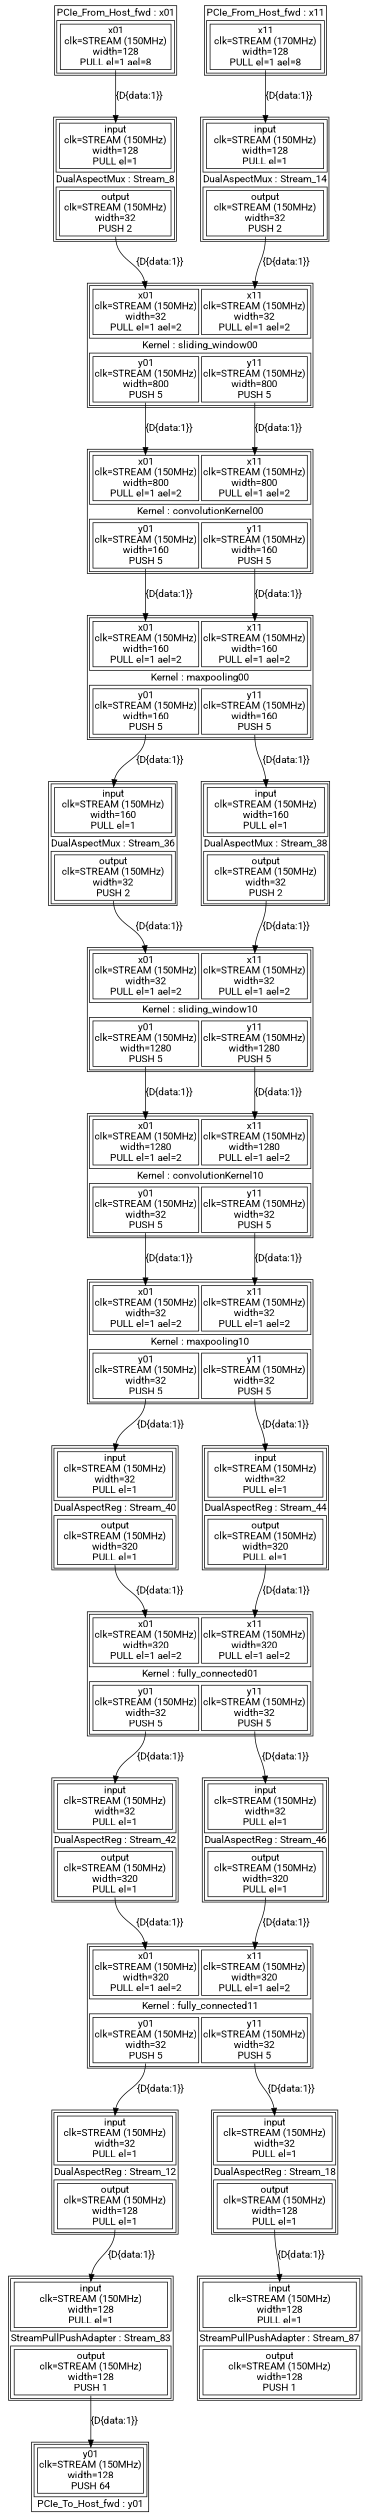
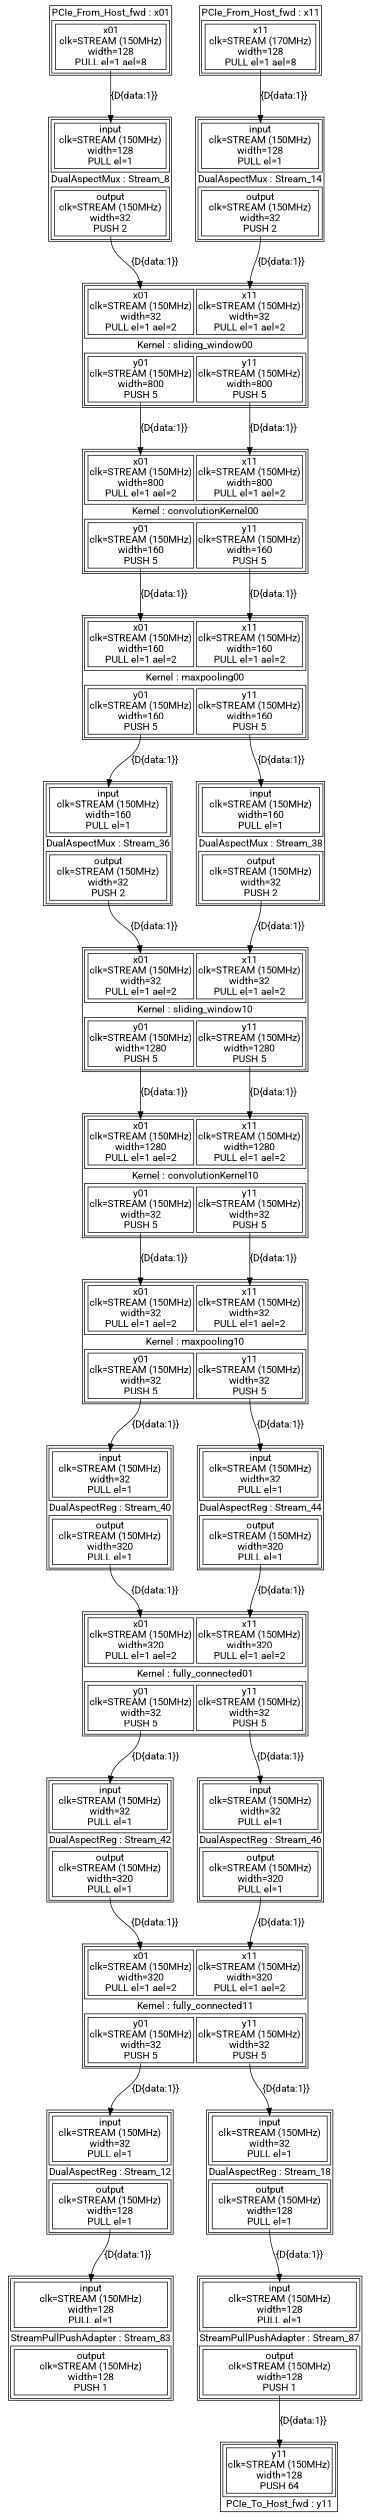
node "y01": removed
node "y11": added
